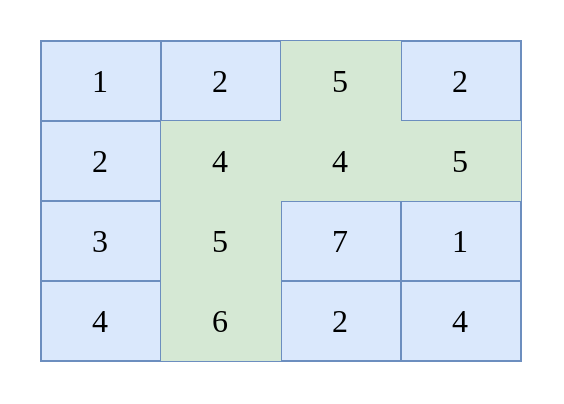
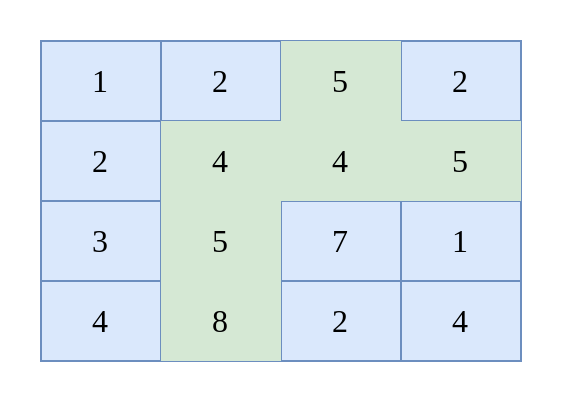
node "6": label "6" -> "8"
